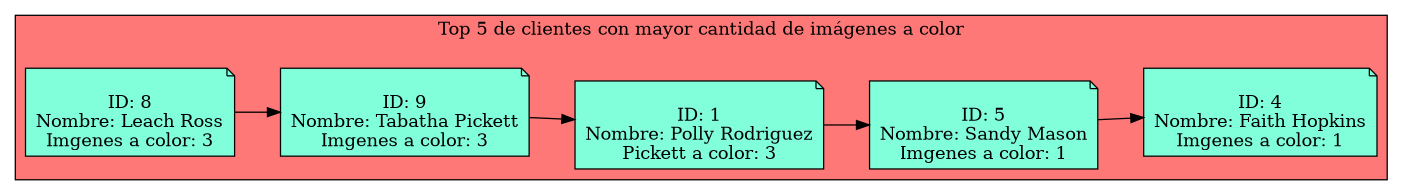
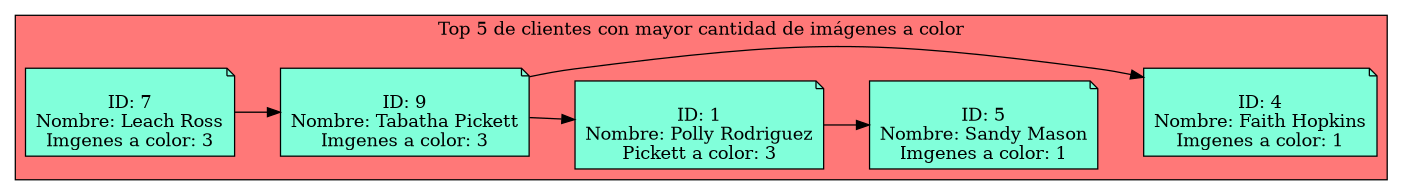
node "ID: 8 Nombre: Leach Ross Imgenes a color: 3": label "ID: 8 Nombre: Leach Ross Imgenes a color: 3" -> "ID: 7 Nombre: Leach Ross Imgenes a color: 3"
edge "ID: 5 Nombre: Sandy Mason Imgenes a color: 1" -> "ID: 4 Nombre: Faith Hopkins Imgenes a color: 1": now "ID: 9 Nombre: Tabatha Pickett Imgenes a color: 3" -> "ID: 4 Nombre: Faith Hopkins Imgenes a color: 1"
